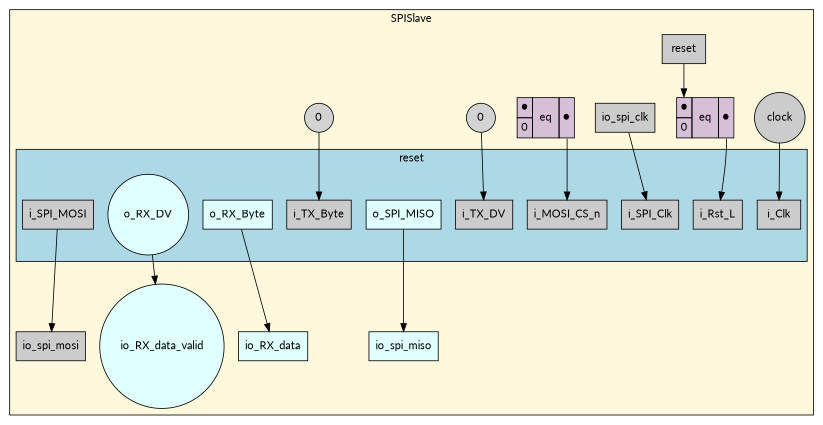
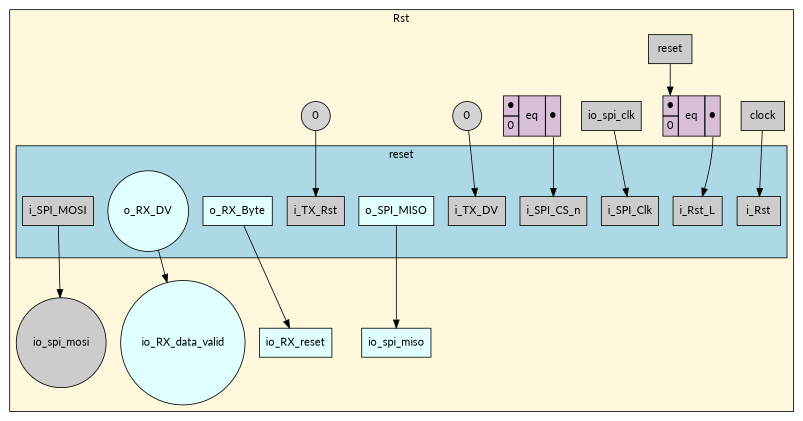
cluster "SPISlave": label "SPISlave" -> "Rst"
node "clock": shape circle -> box
node "i_TX_Byte": label "i_TX_Byte" -> "i_TX_Rst"
node "i_MOSI_CS_n": label "i_MOSI_CS_n" -> "i_SPI_CS_n"
node "i_Clk": label "i_Clk" -> "i_Rst"
node "io_spi_mosi": shape box -> circle
node "io_RX_data": label "io_RX_data" -> "io_RX_reset"
